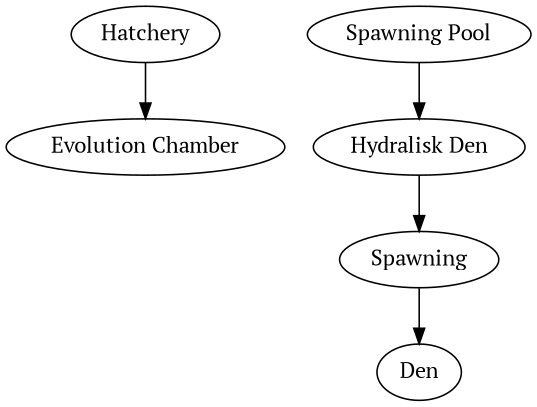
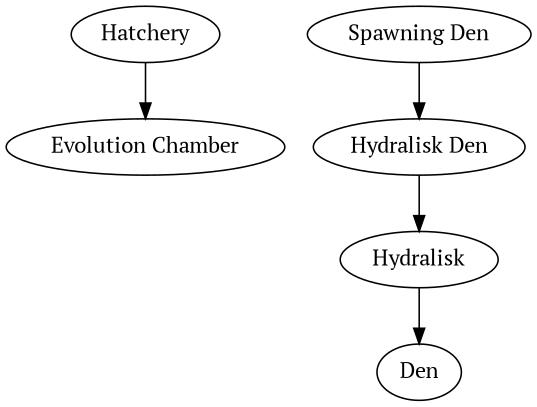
node "Spawning Pool": label "Spawning Pool" -> "Spawning Den"
node "Spawning": label "Spawning" -> "Hydralisk"
